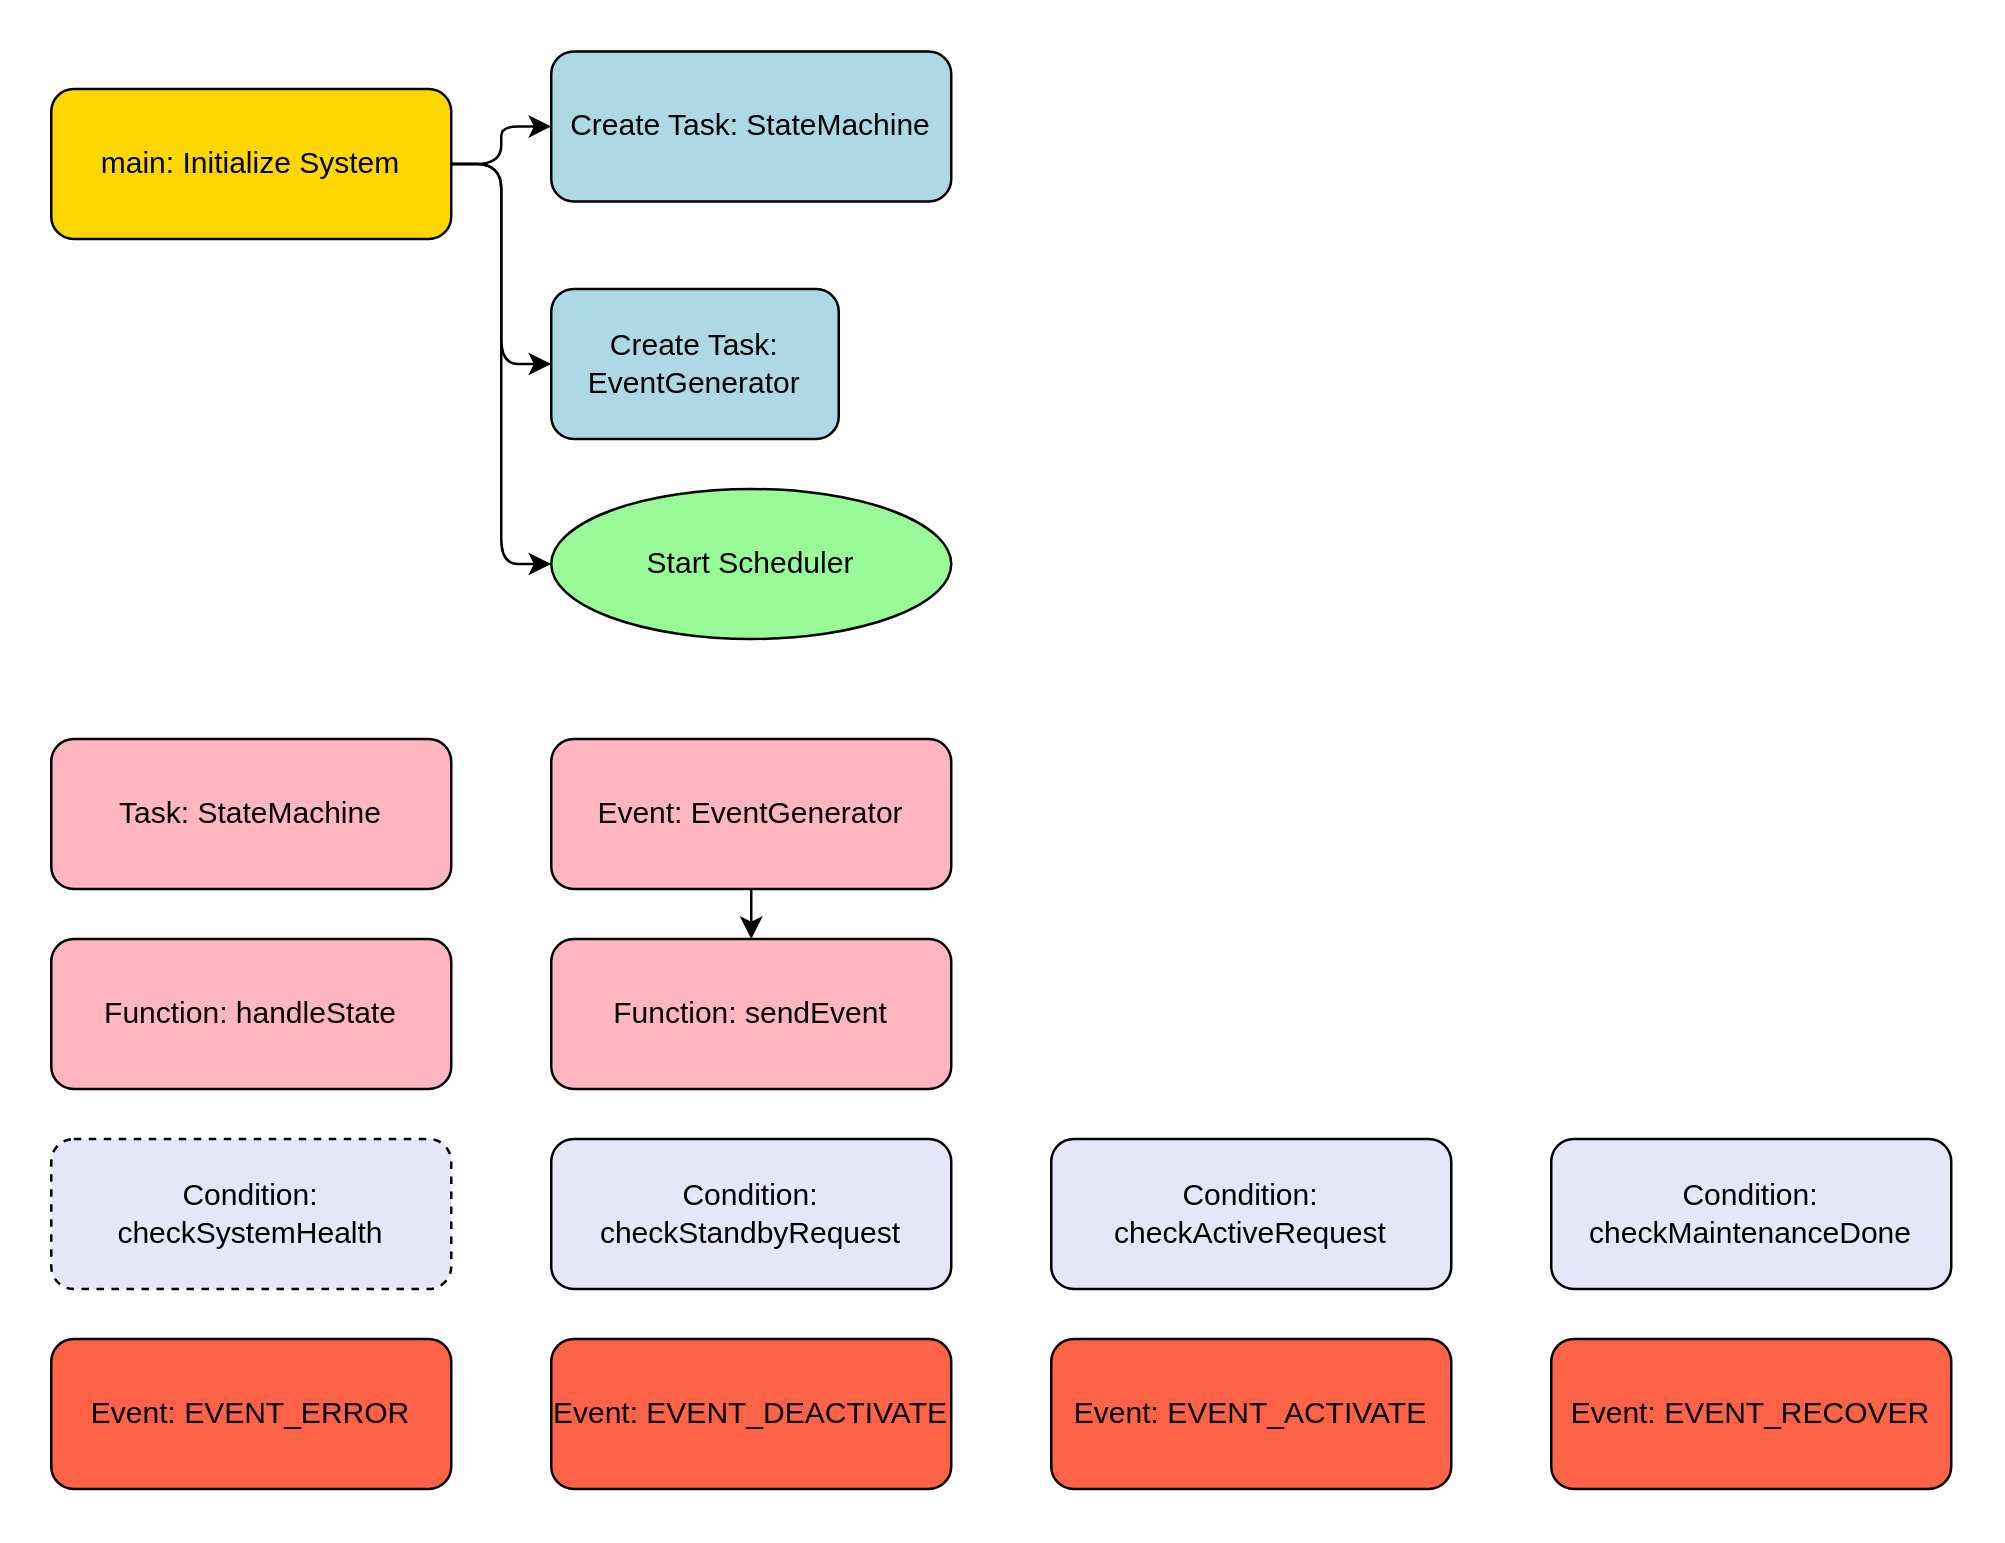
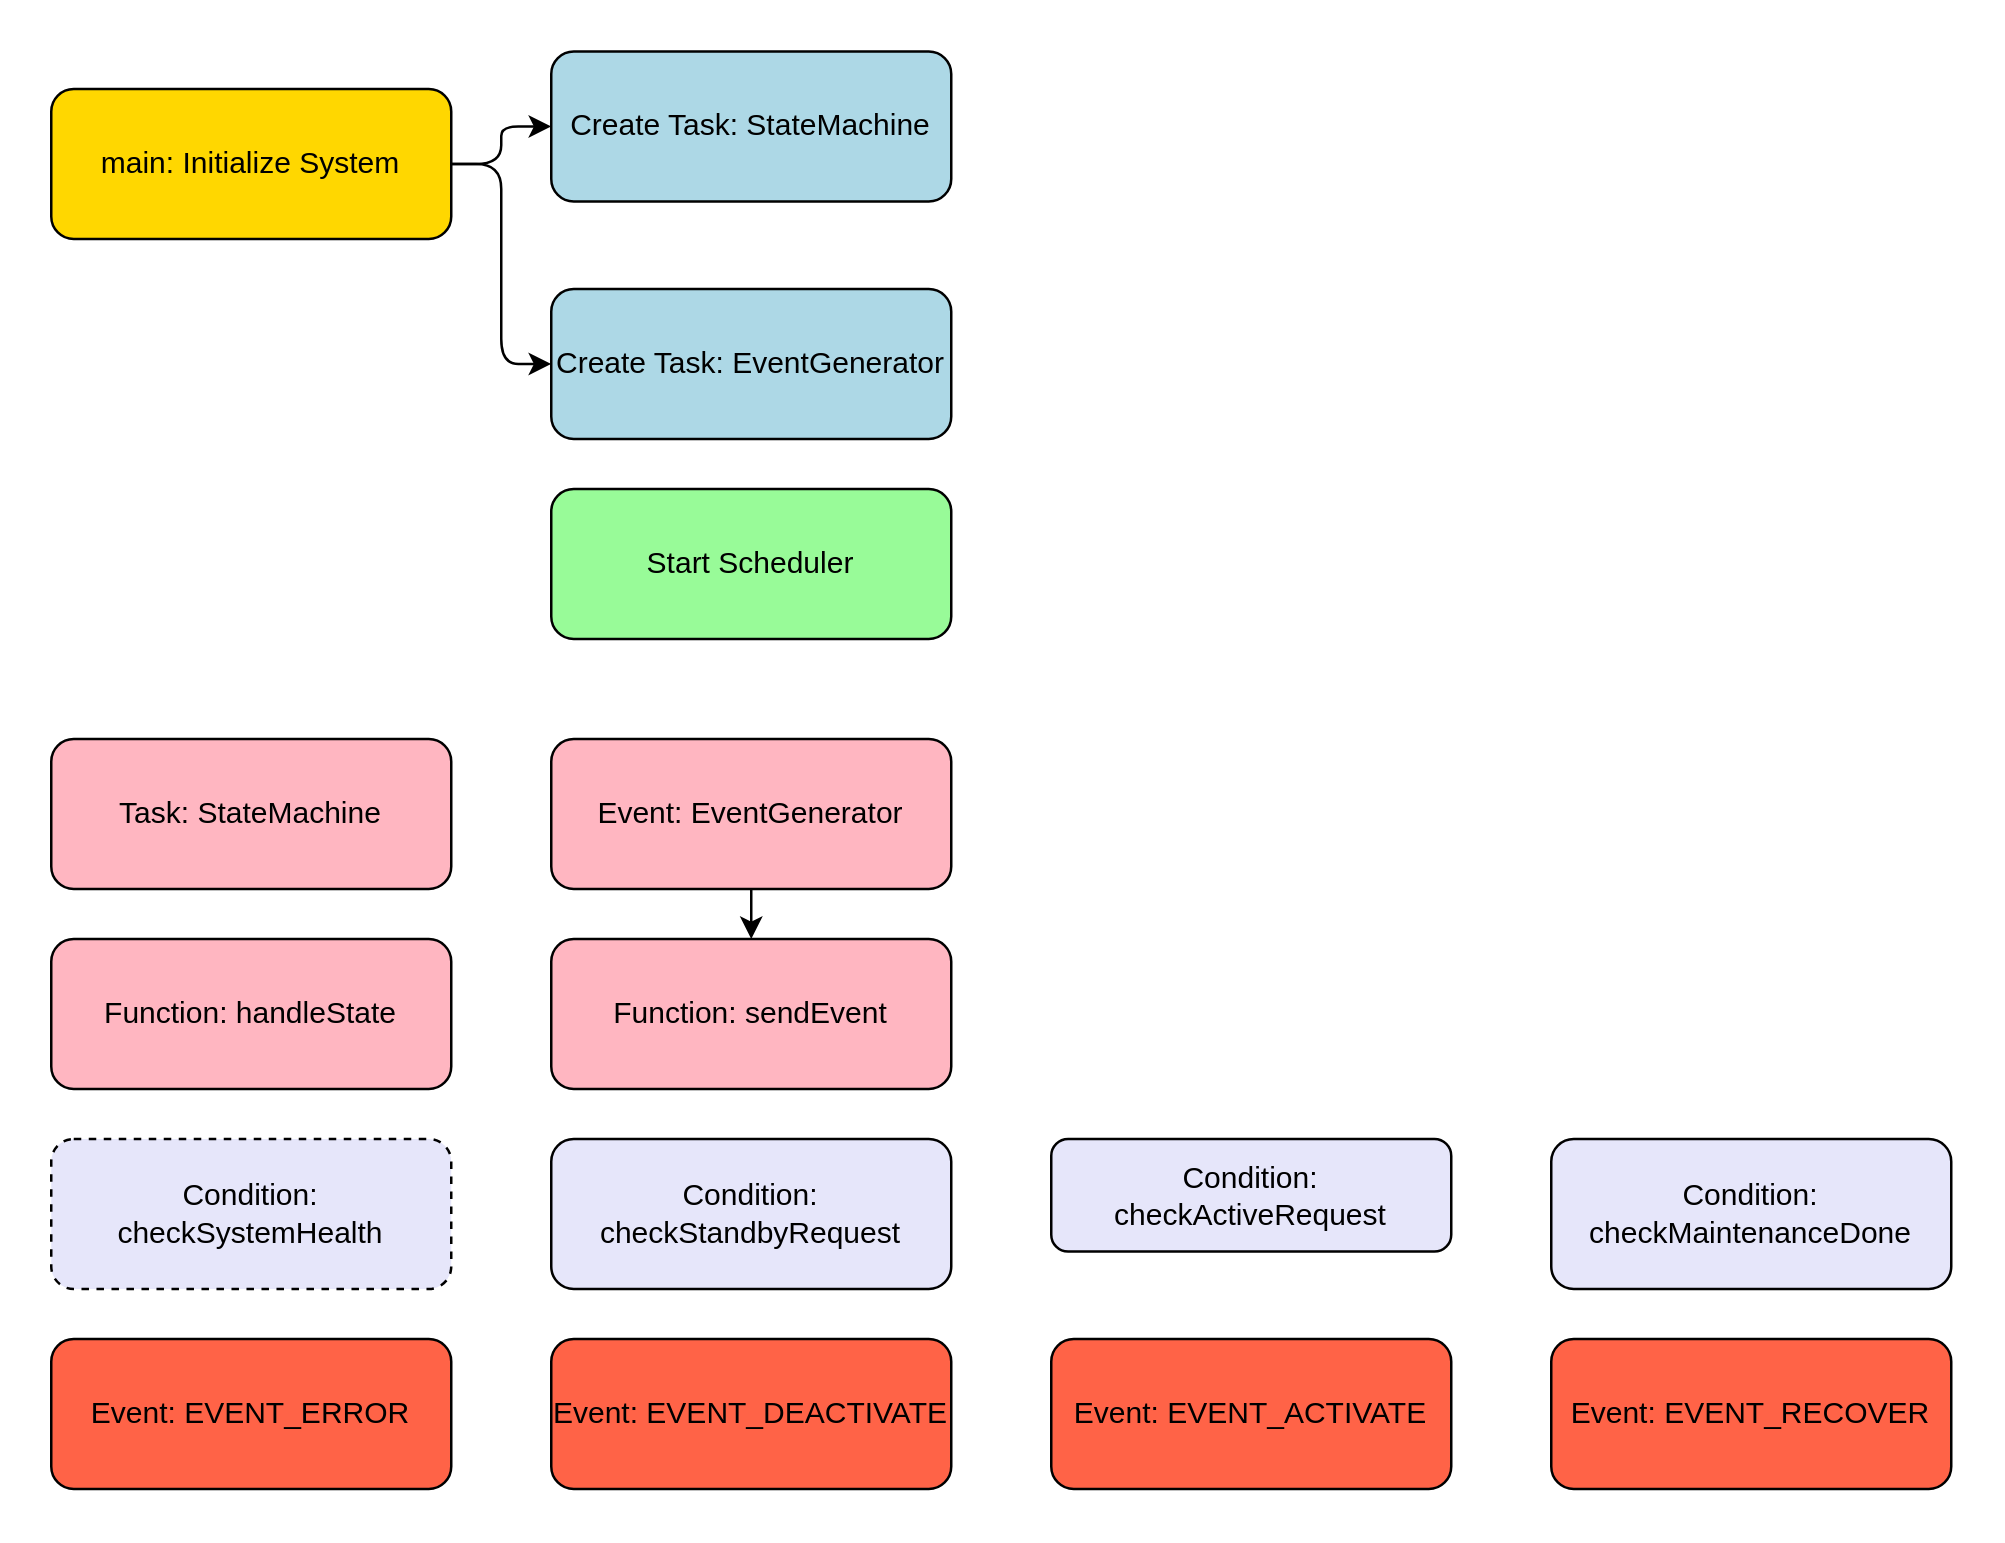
node "Create Task: EventGenerator": size 288x150 -> 400x150
edge "main: Initialize System" -> "Start Scheduler": removed
node "Start Scheduler": shape ellipse -> rounded rectangle
node "Condition: checkActiveRequest": size 400x150 -> 400x113
